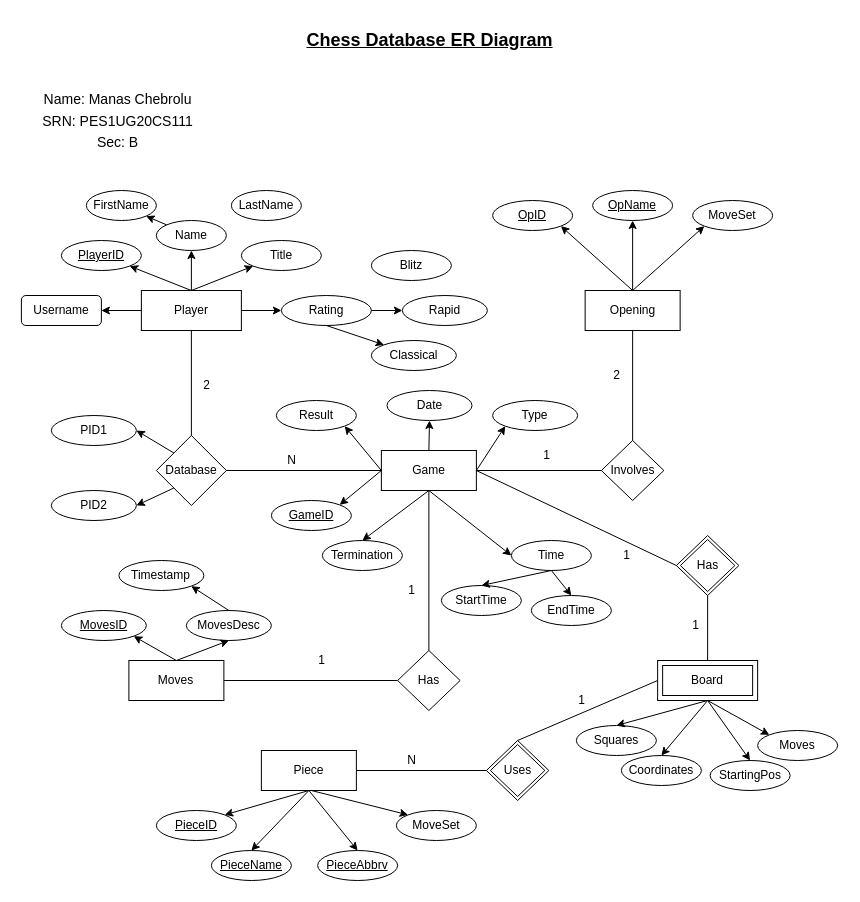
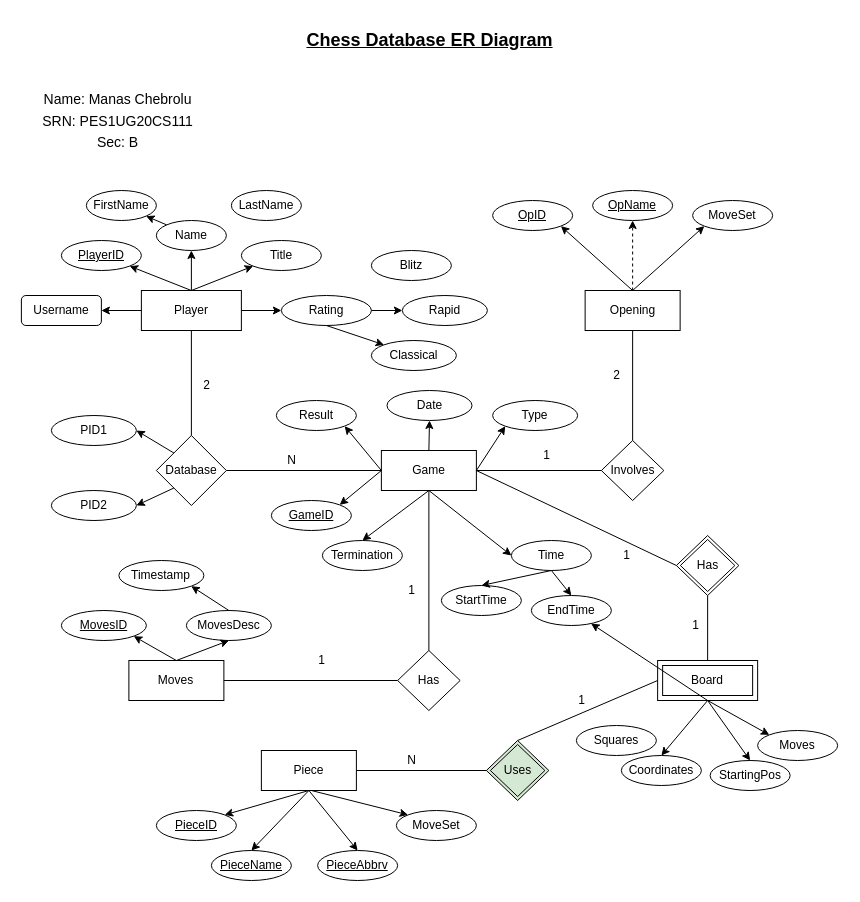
edge "Opening" -> "OpName": style solid -> dashed
edge "Board" -> "Squares": now "Board" -> "EndTime"
node "Uses": fillcolor #ffffff -> #d5e8d4
